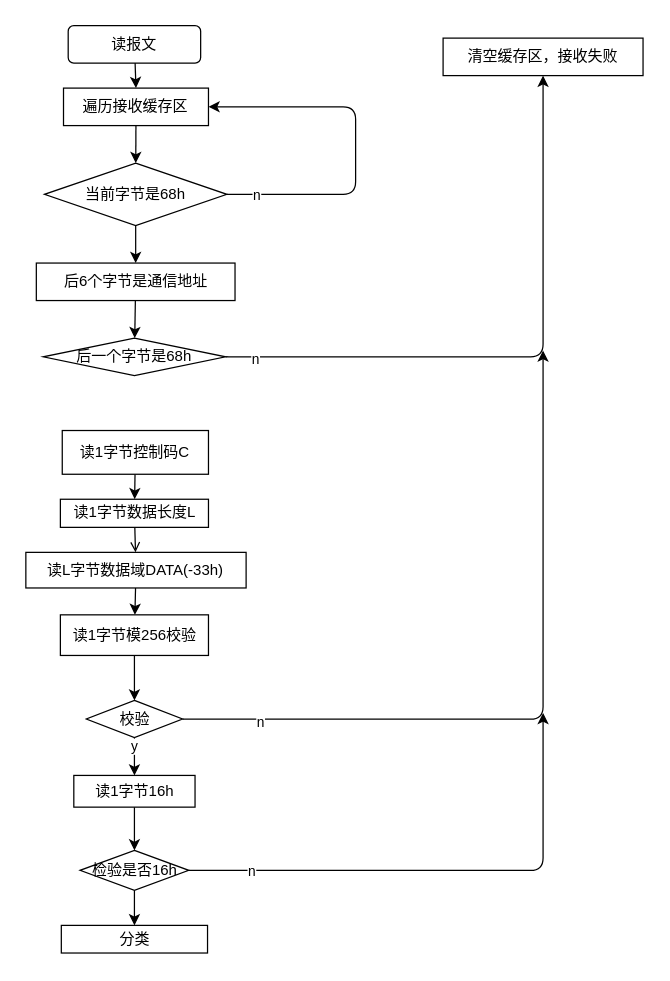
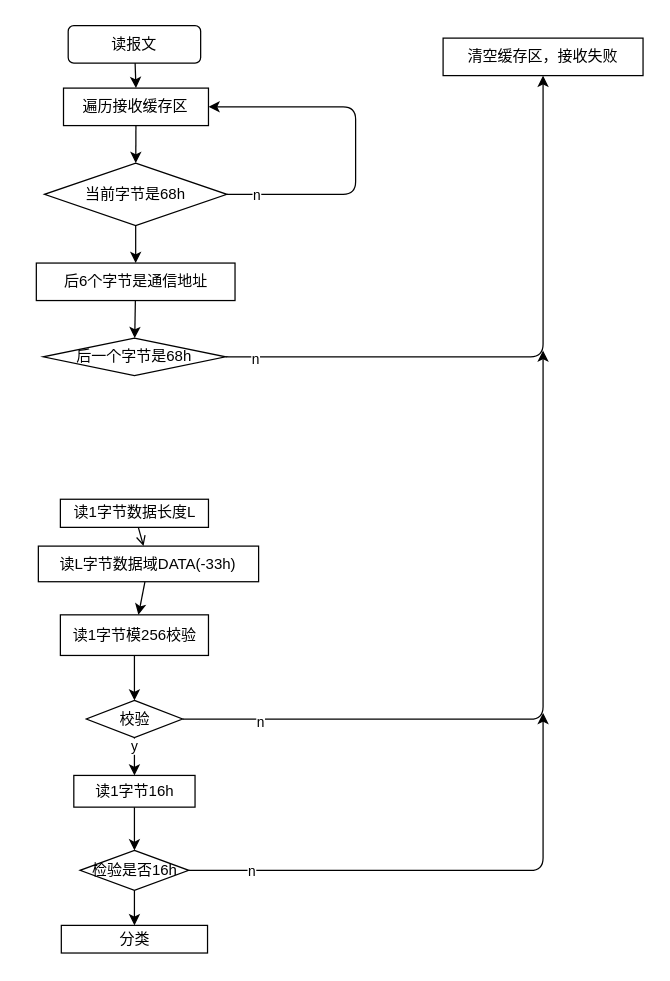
node "读1字节控制码C": removed
edge "读1字节控制码C" -> "读1字节数据长度L": removed
node "读L字节数据域DATA(-33h)": moved (136, 570) -> (148, 564)
